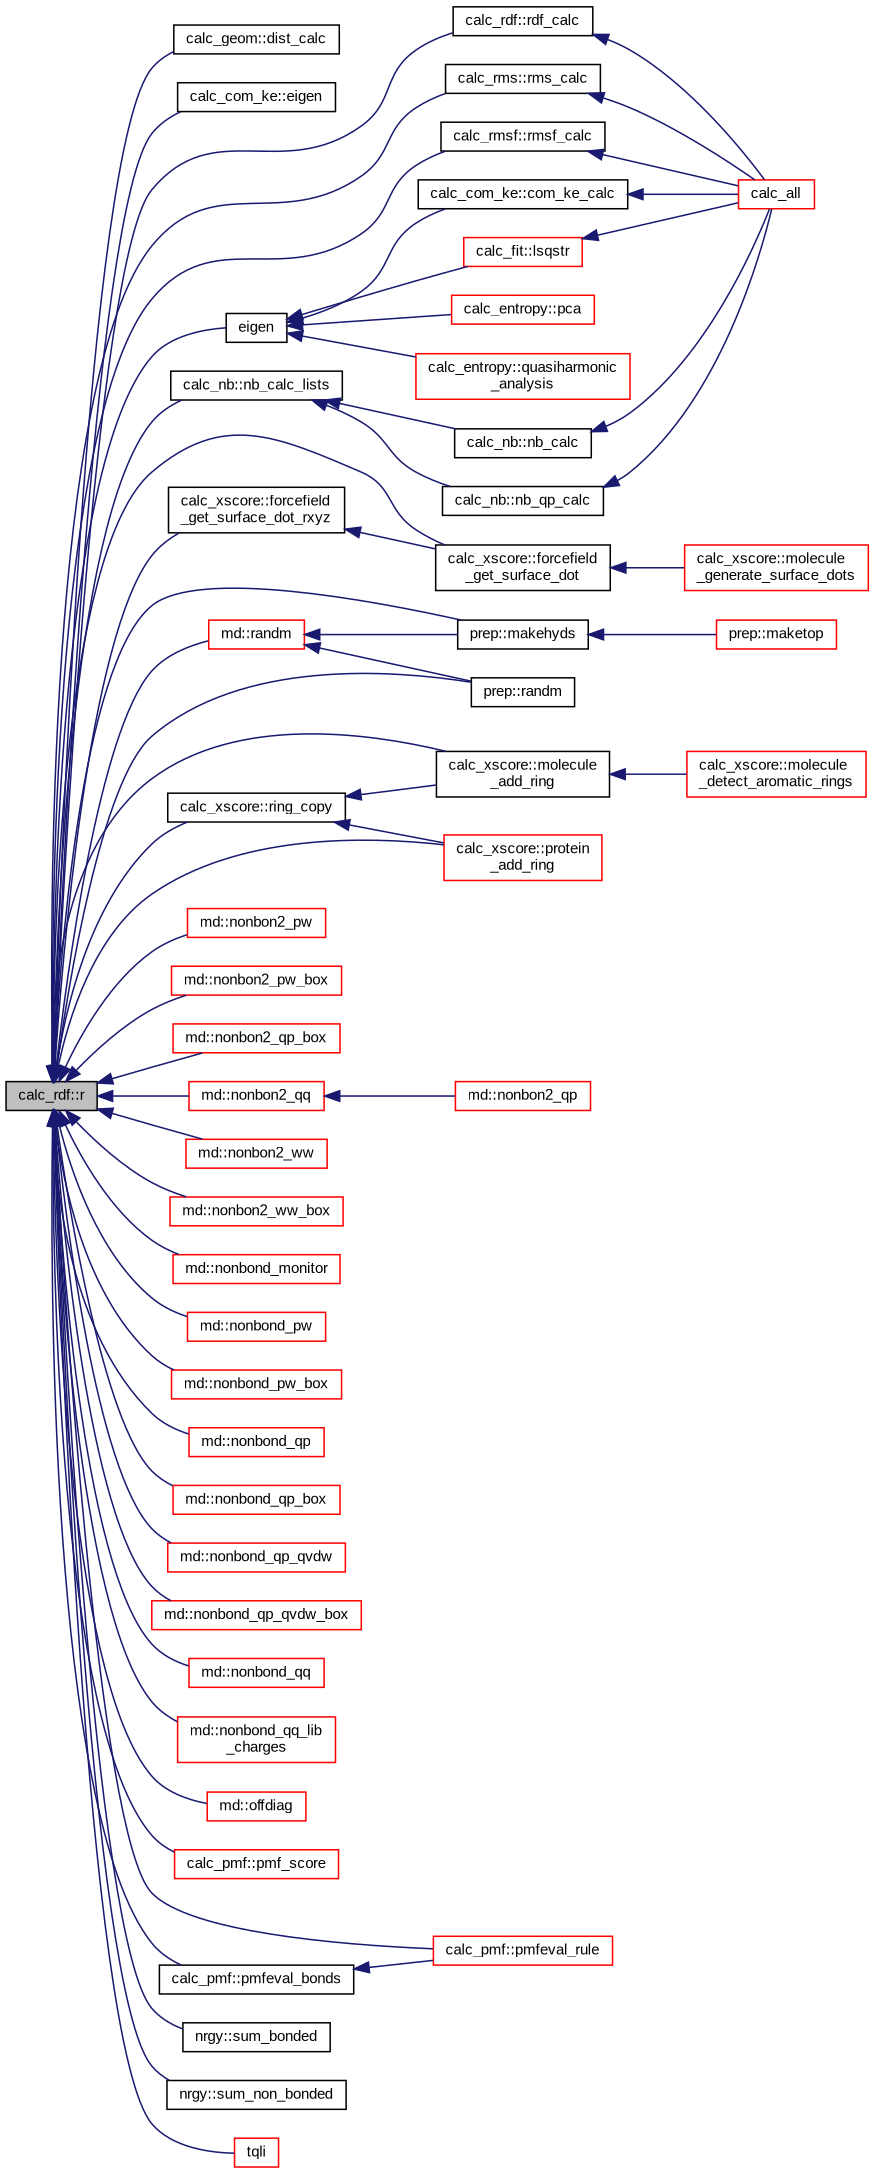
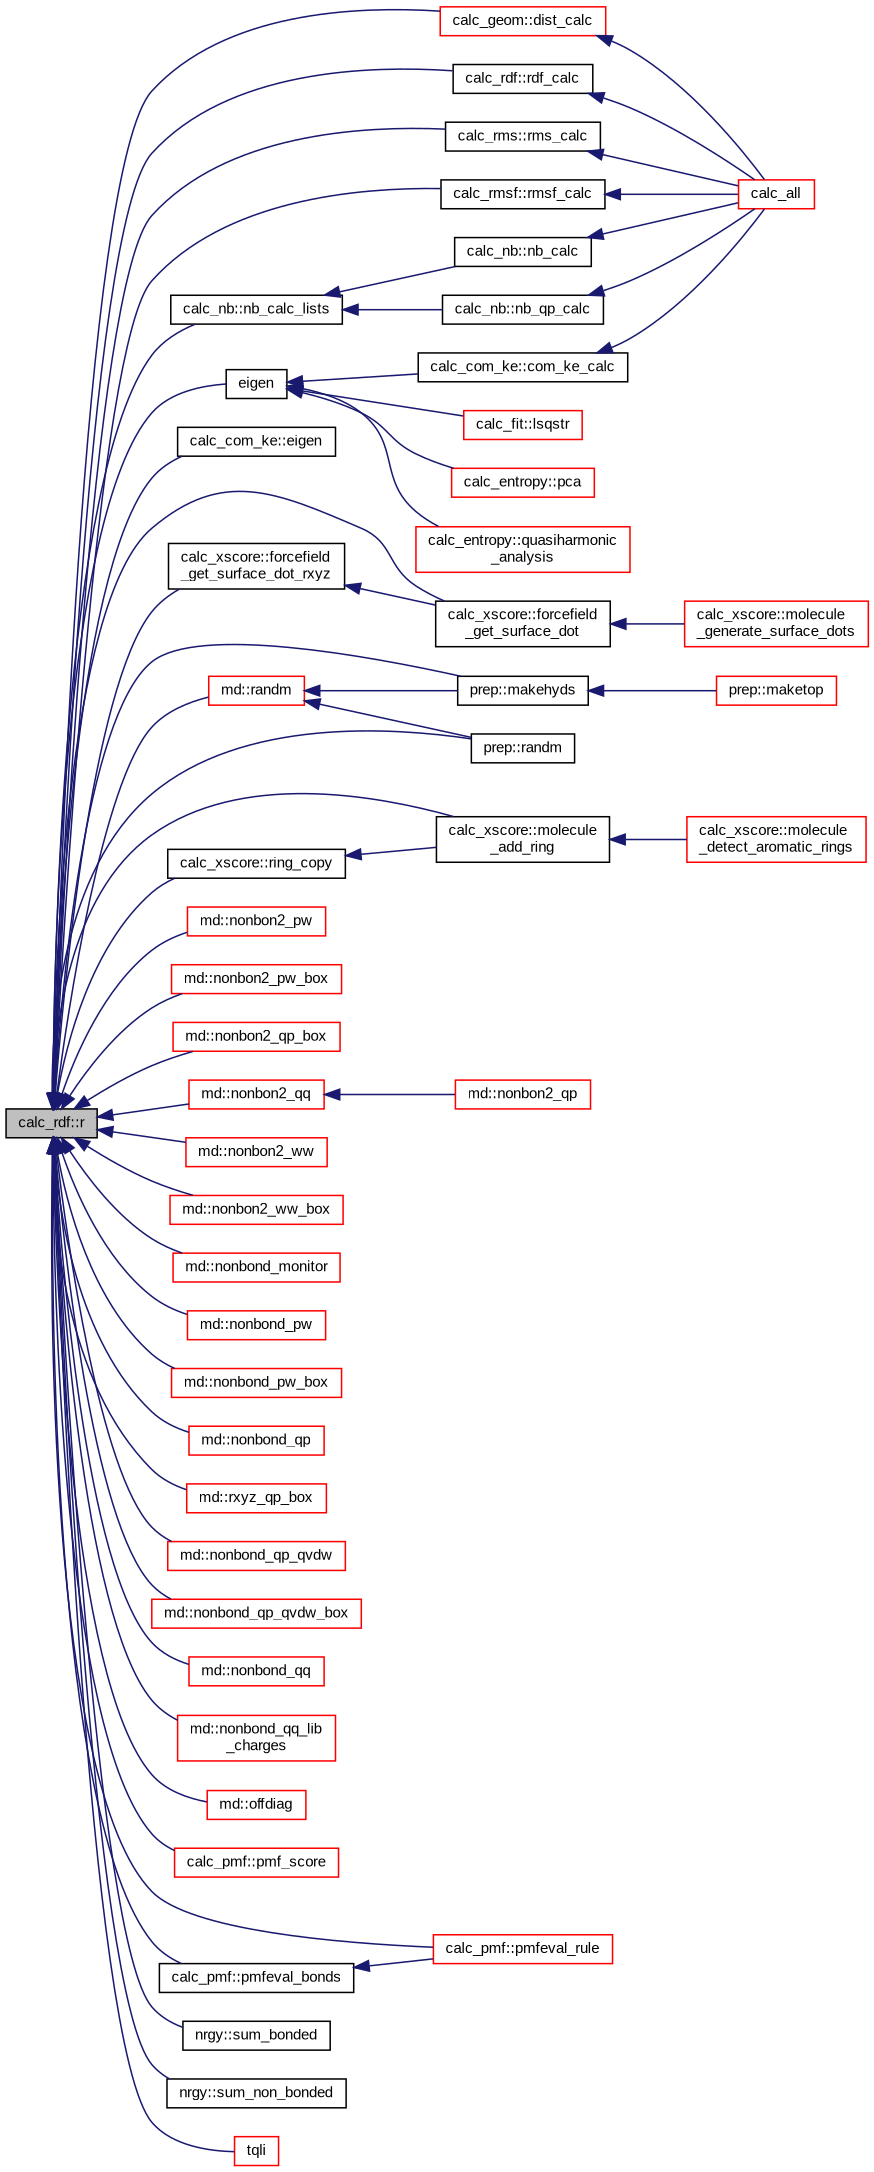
node "calc_geom::dist_calc": color black -> red
edge "calc_all" -> "calc_fit::lsqstr": now "calc_all" -> "calc_geom::dist_calc"
node "calc_xscore::protein _add_ring": removed
node "md::nonbond_qp_box": label "md::nonbond_qp_box" -> "md::rxyz_qp_box"
